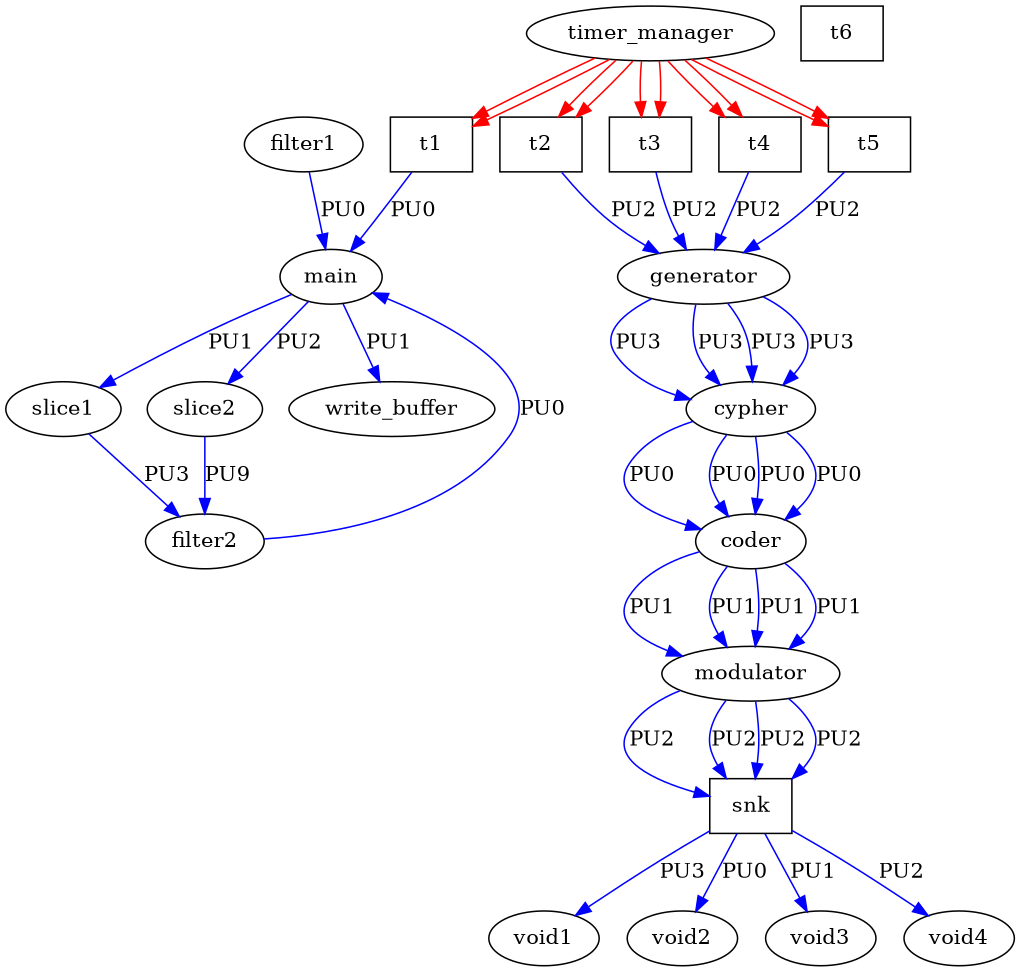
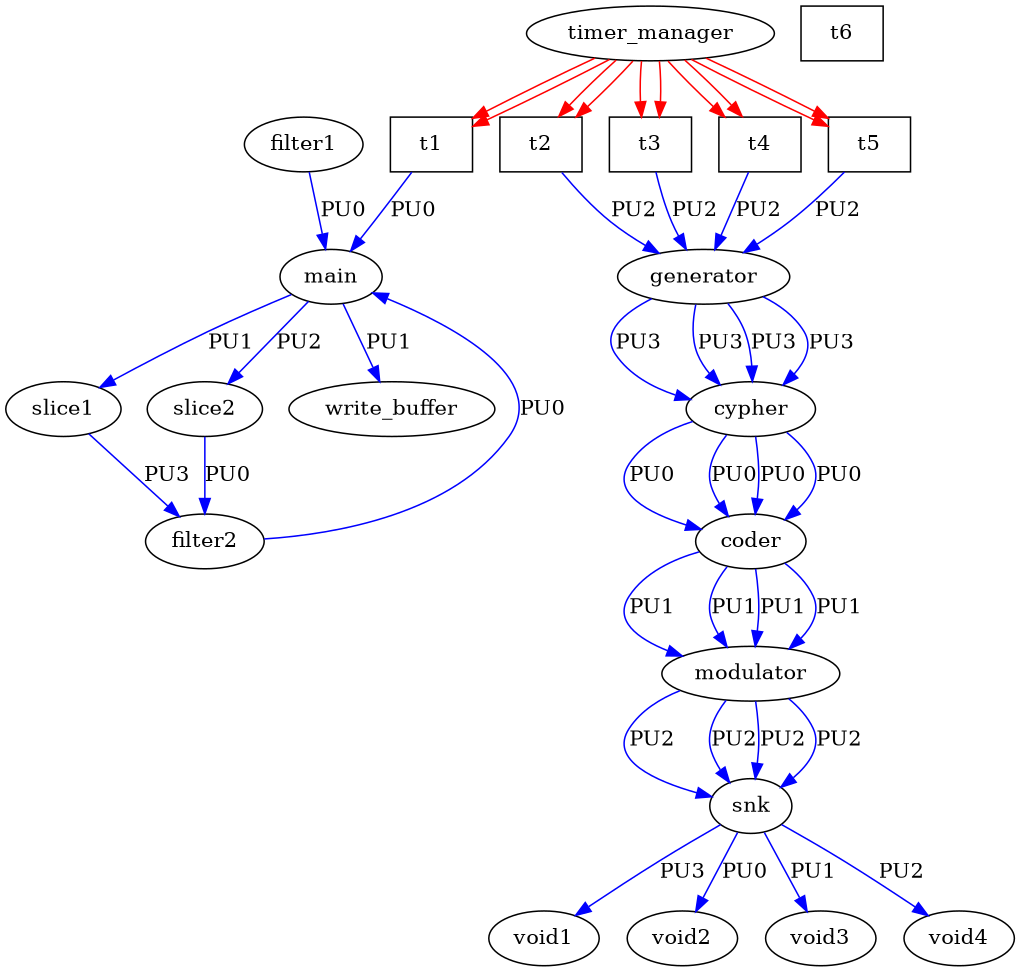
edge "slice2" -> "filter2": label "PU9" -> "PU0"
node "snk": shape box -> ellipse
